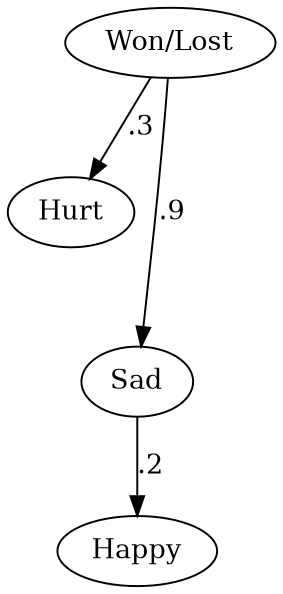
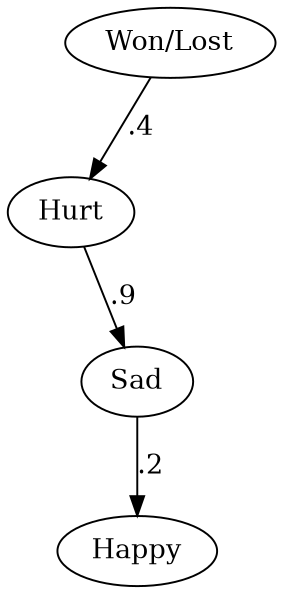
edge "Won/Lost" -> "Hurt": label ".3" -> ".4"
edge "Won/Lost" -> "Sad": now "Hurt" -> "Sad"
